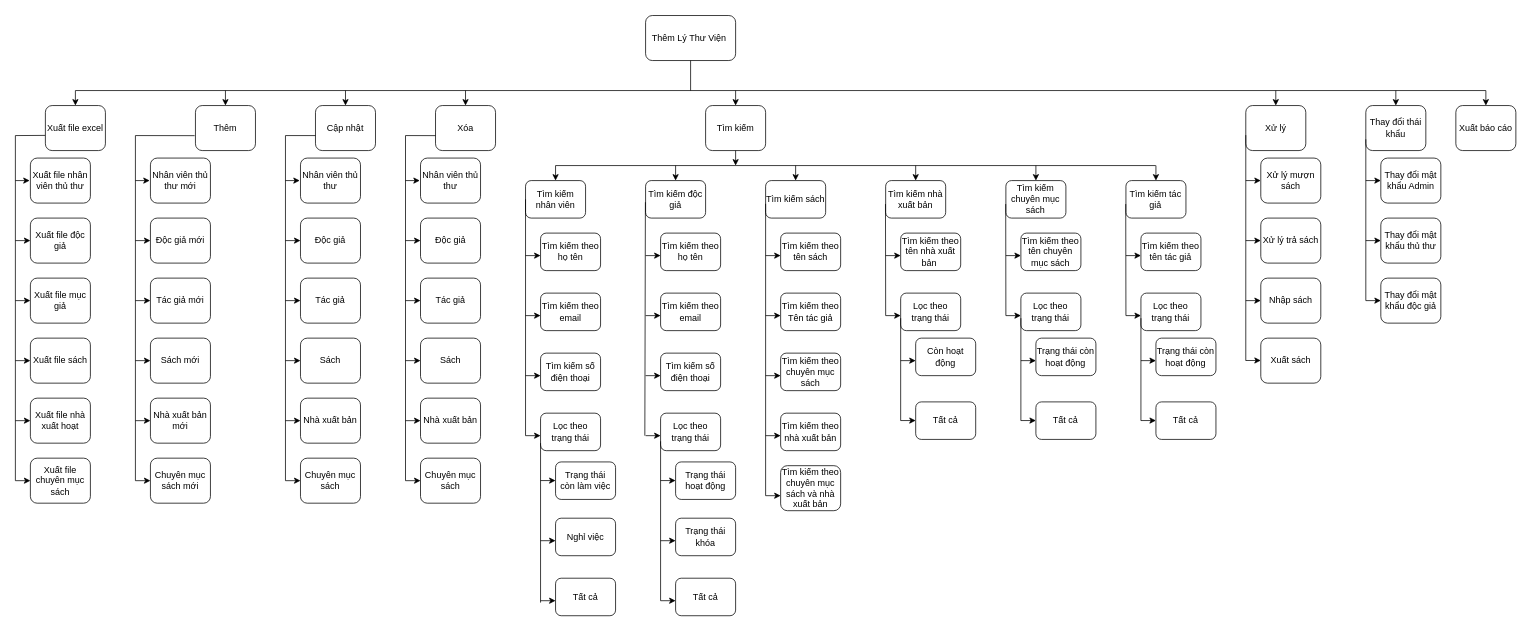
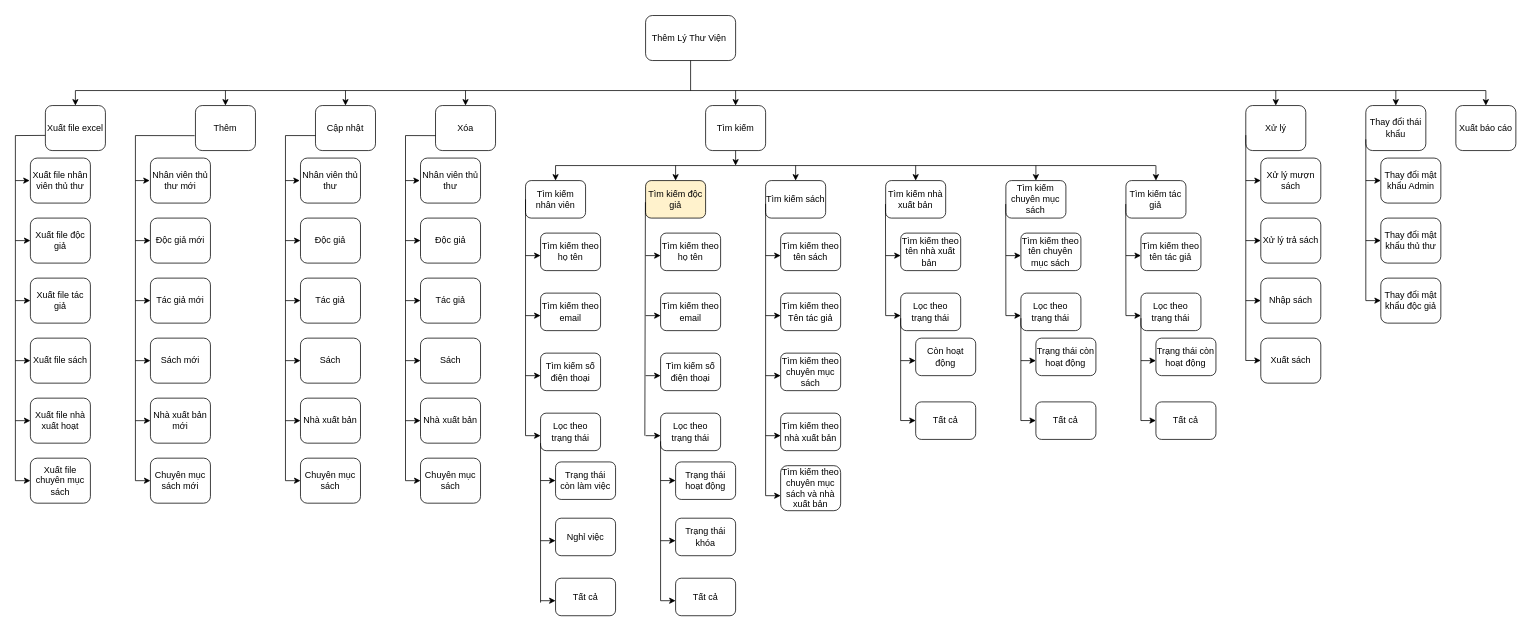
node "Tìm kiếm độc giả": fillcolor #ffffff -> #fff2cc
node "Xuất file mục giả": label "Xuất file mục giả" -> "Xuất file tác giả"
